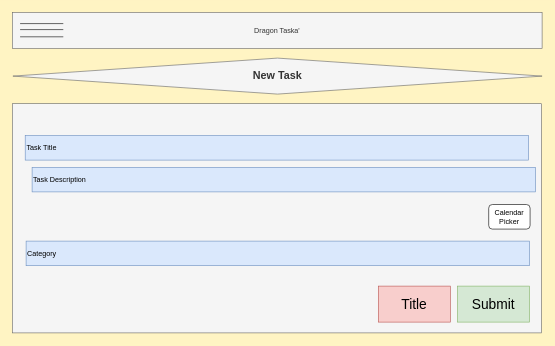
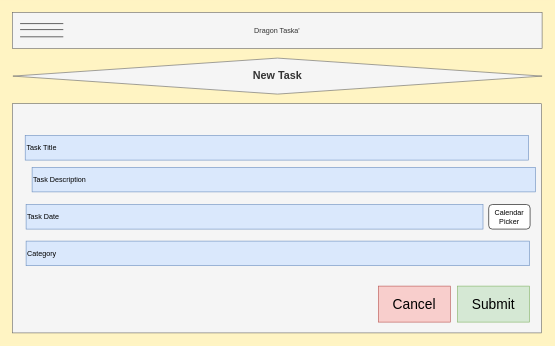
node "Task Date": added
node "Title": label "Title" -> "Cancel"
